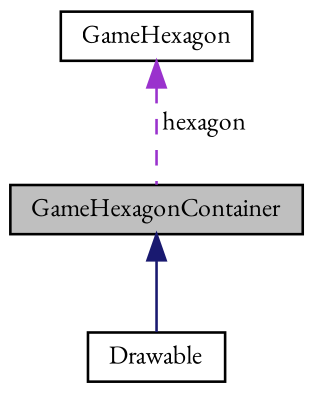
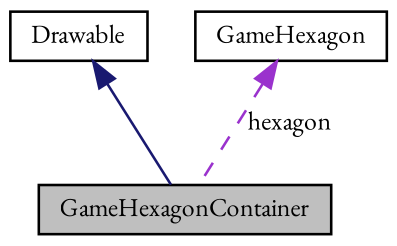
edge "Drawable" -> "GameHexagonContainer": reversed
